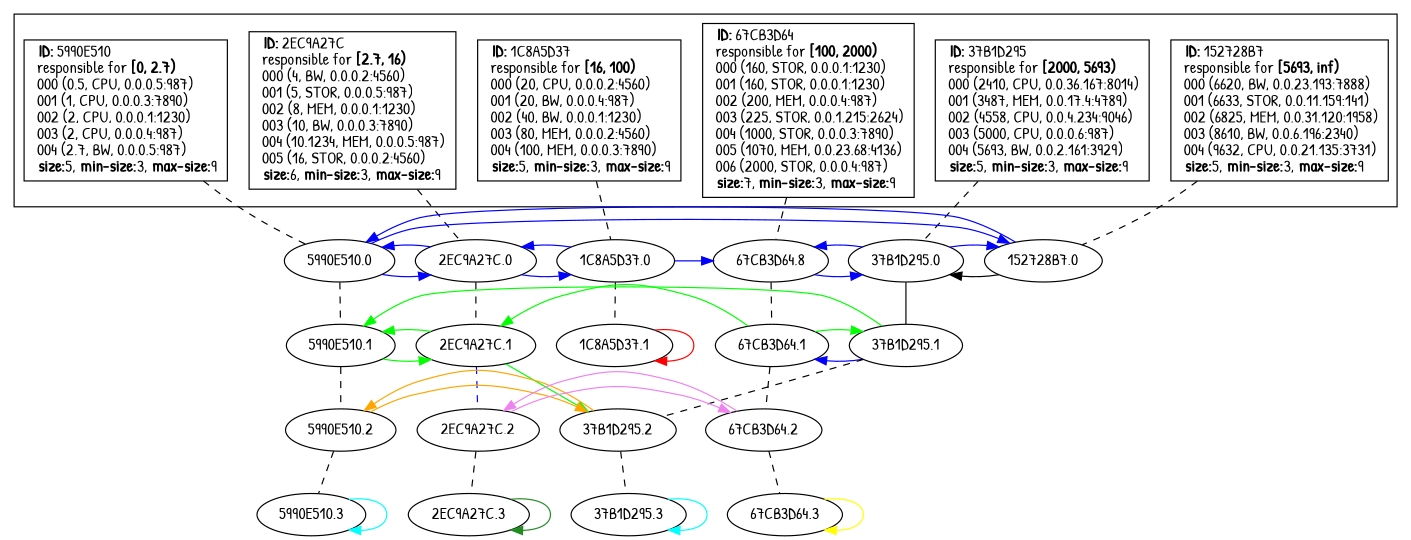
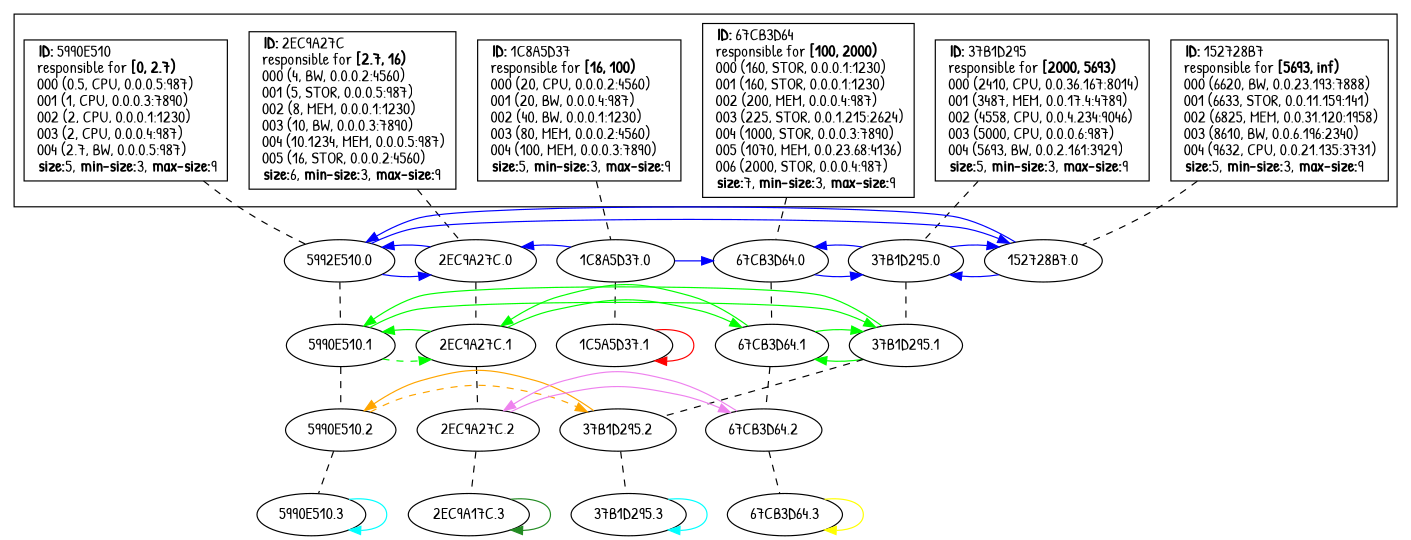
node "5990E510.0": label "5990E510.0" -> "5992E510.0"
node "67CB3D64.8": label "67CB3D64.8" -> "67CB3D64.0"
edge "2EC9A27C.0" -> "1C8A5D37.0": removed
edge "152728B7.0" -> "37B1D295.0": color black -> blue
edge "37B1D295.0" -- "37B1D295.1": style solid -> dashed
edge "5990E510.1" -> "37B1D295.1": added
node "1C8A5D37.1": label "1C8A5D37.1" -> "1C5A5D37.1"
edge "5990E510.1" -> "2EC9A27C.1": style solid -> dashed
edge "37B1D295.1" -> "67CB3D64.1": color blue -> green
edge "2EC9A27C.1" -> "37B1D295.2": now "2EC9A27C.1" -> "67CB3D64.1"
edge "5990E510.2" -> "37B1D295.2": style solid -> dashed
edge "2EC9A27C.1" -- "2EC9A27C.2": color blue -> black
node "2EC9A27C.3": label "2EC9A27C.3" -> "2EC9A17C.3"
